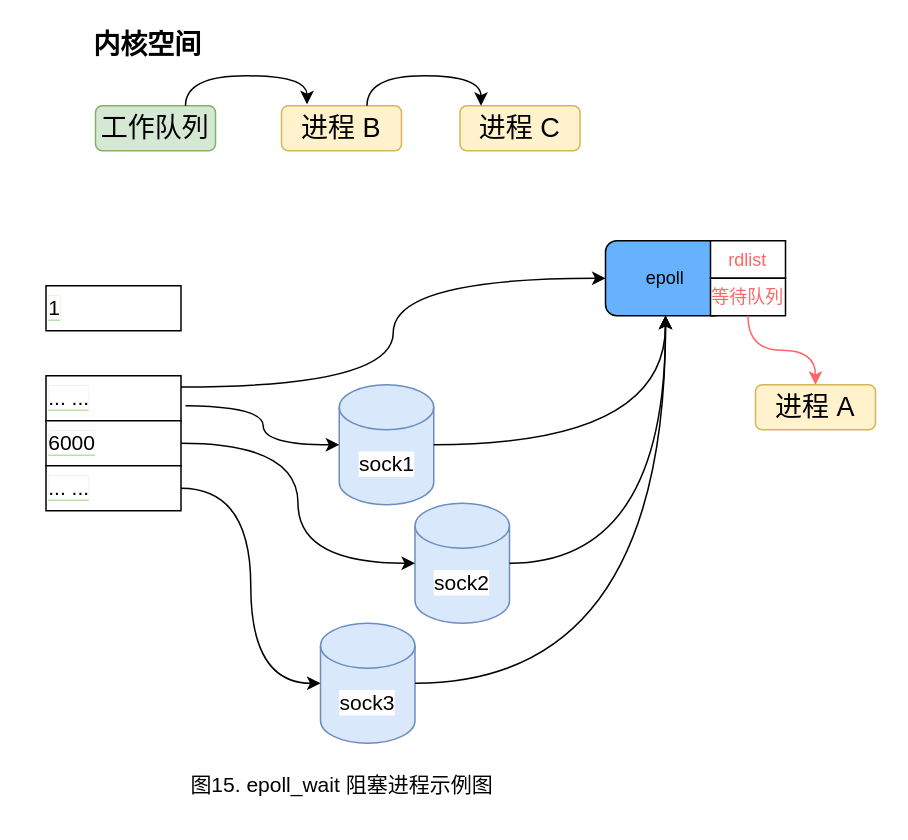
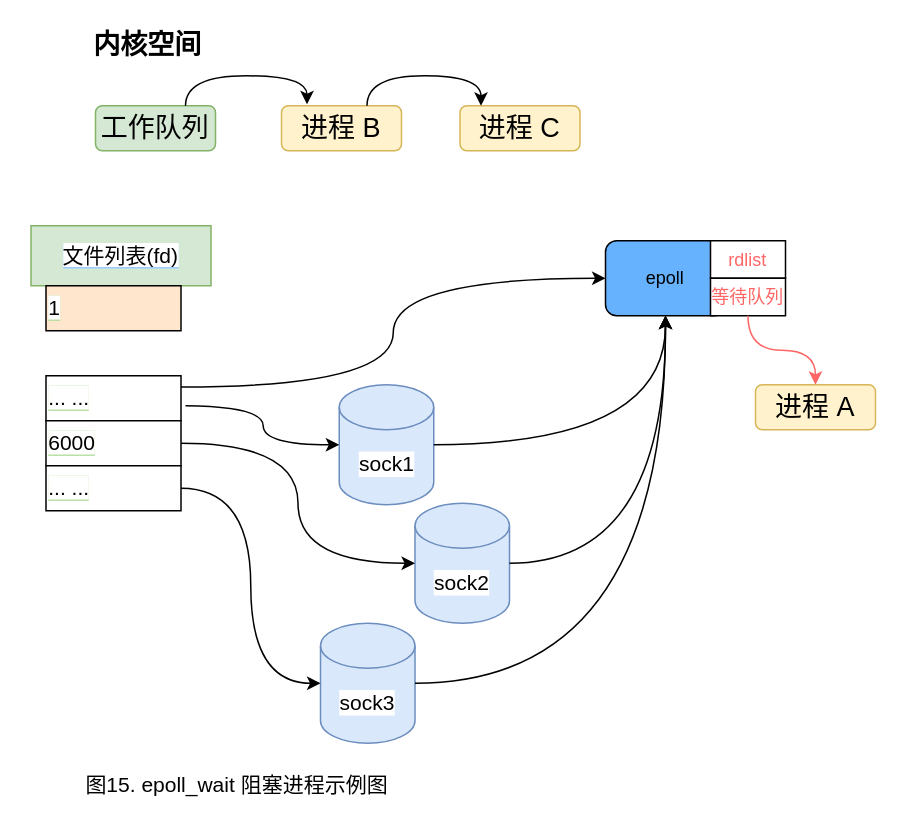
node "文件列表(fd)": added
node "1": fillcolor #ffffff -> #ffe6cc
node "图15. epoll_wait 阻塞进程示例图": moved (341, 785) -> (236, 785)
